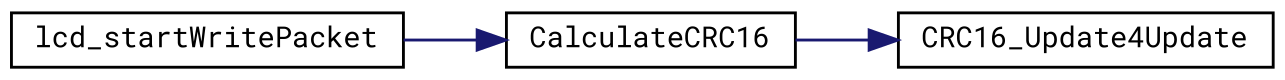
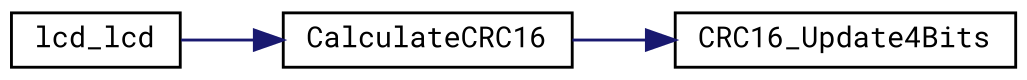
node "lcd_startWritePacket": label "lcd_startWritePacket" -> "lcd_lcd"
node "CRC16_Update4Update": label "CRC16_Update4Update" -> "CRC16_Update4Bits"
